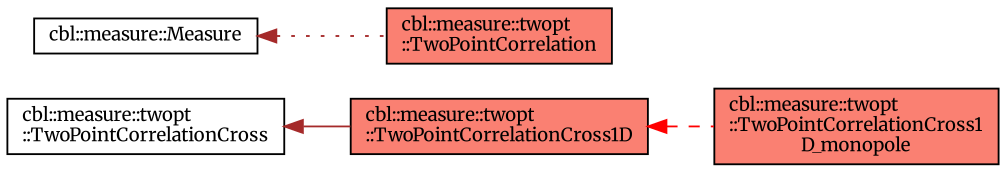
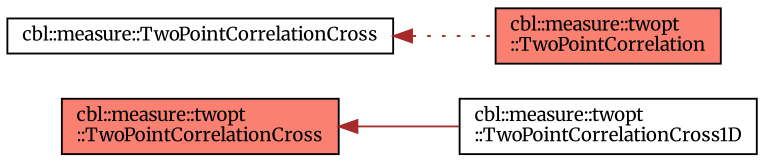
node "cbl::measure::Measure": label "cbl::measure::Measure" -> "cbl::measure::TwoPointCorrelationCross"
node "cbl::measure::twopt ::TwoPointCorrelationCross": fillcolor white -> salmon
node "cbl::measure::twopt ::TwoPointCorrelationCross1D": fillcolor salmon -> white
node "cbl::measure::twopt ::TwoPointCorrelationCross1 D_monopole": removed
